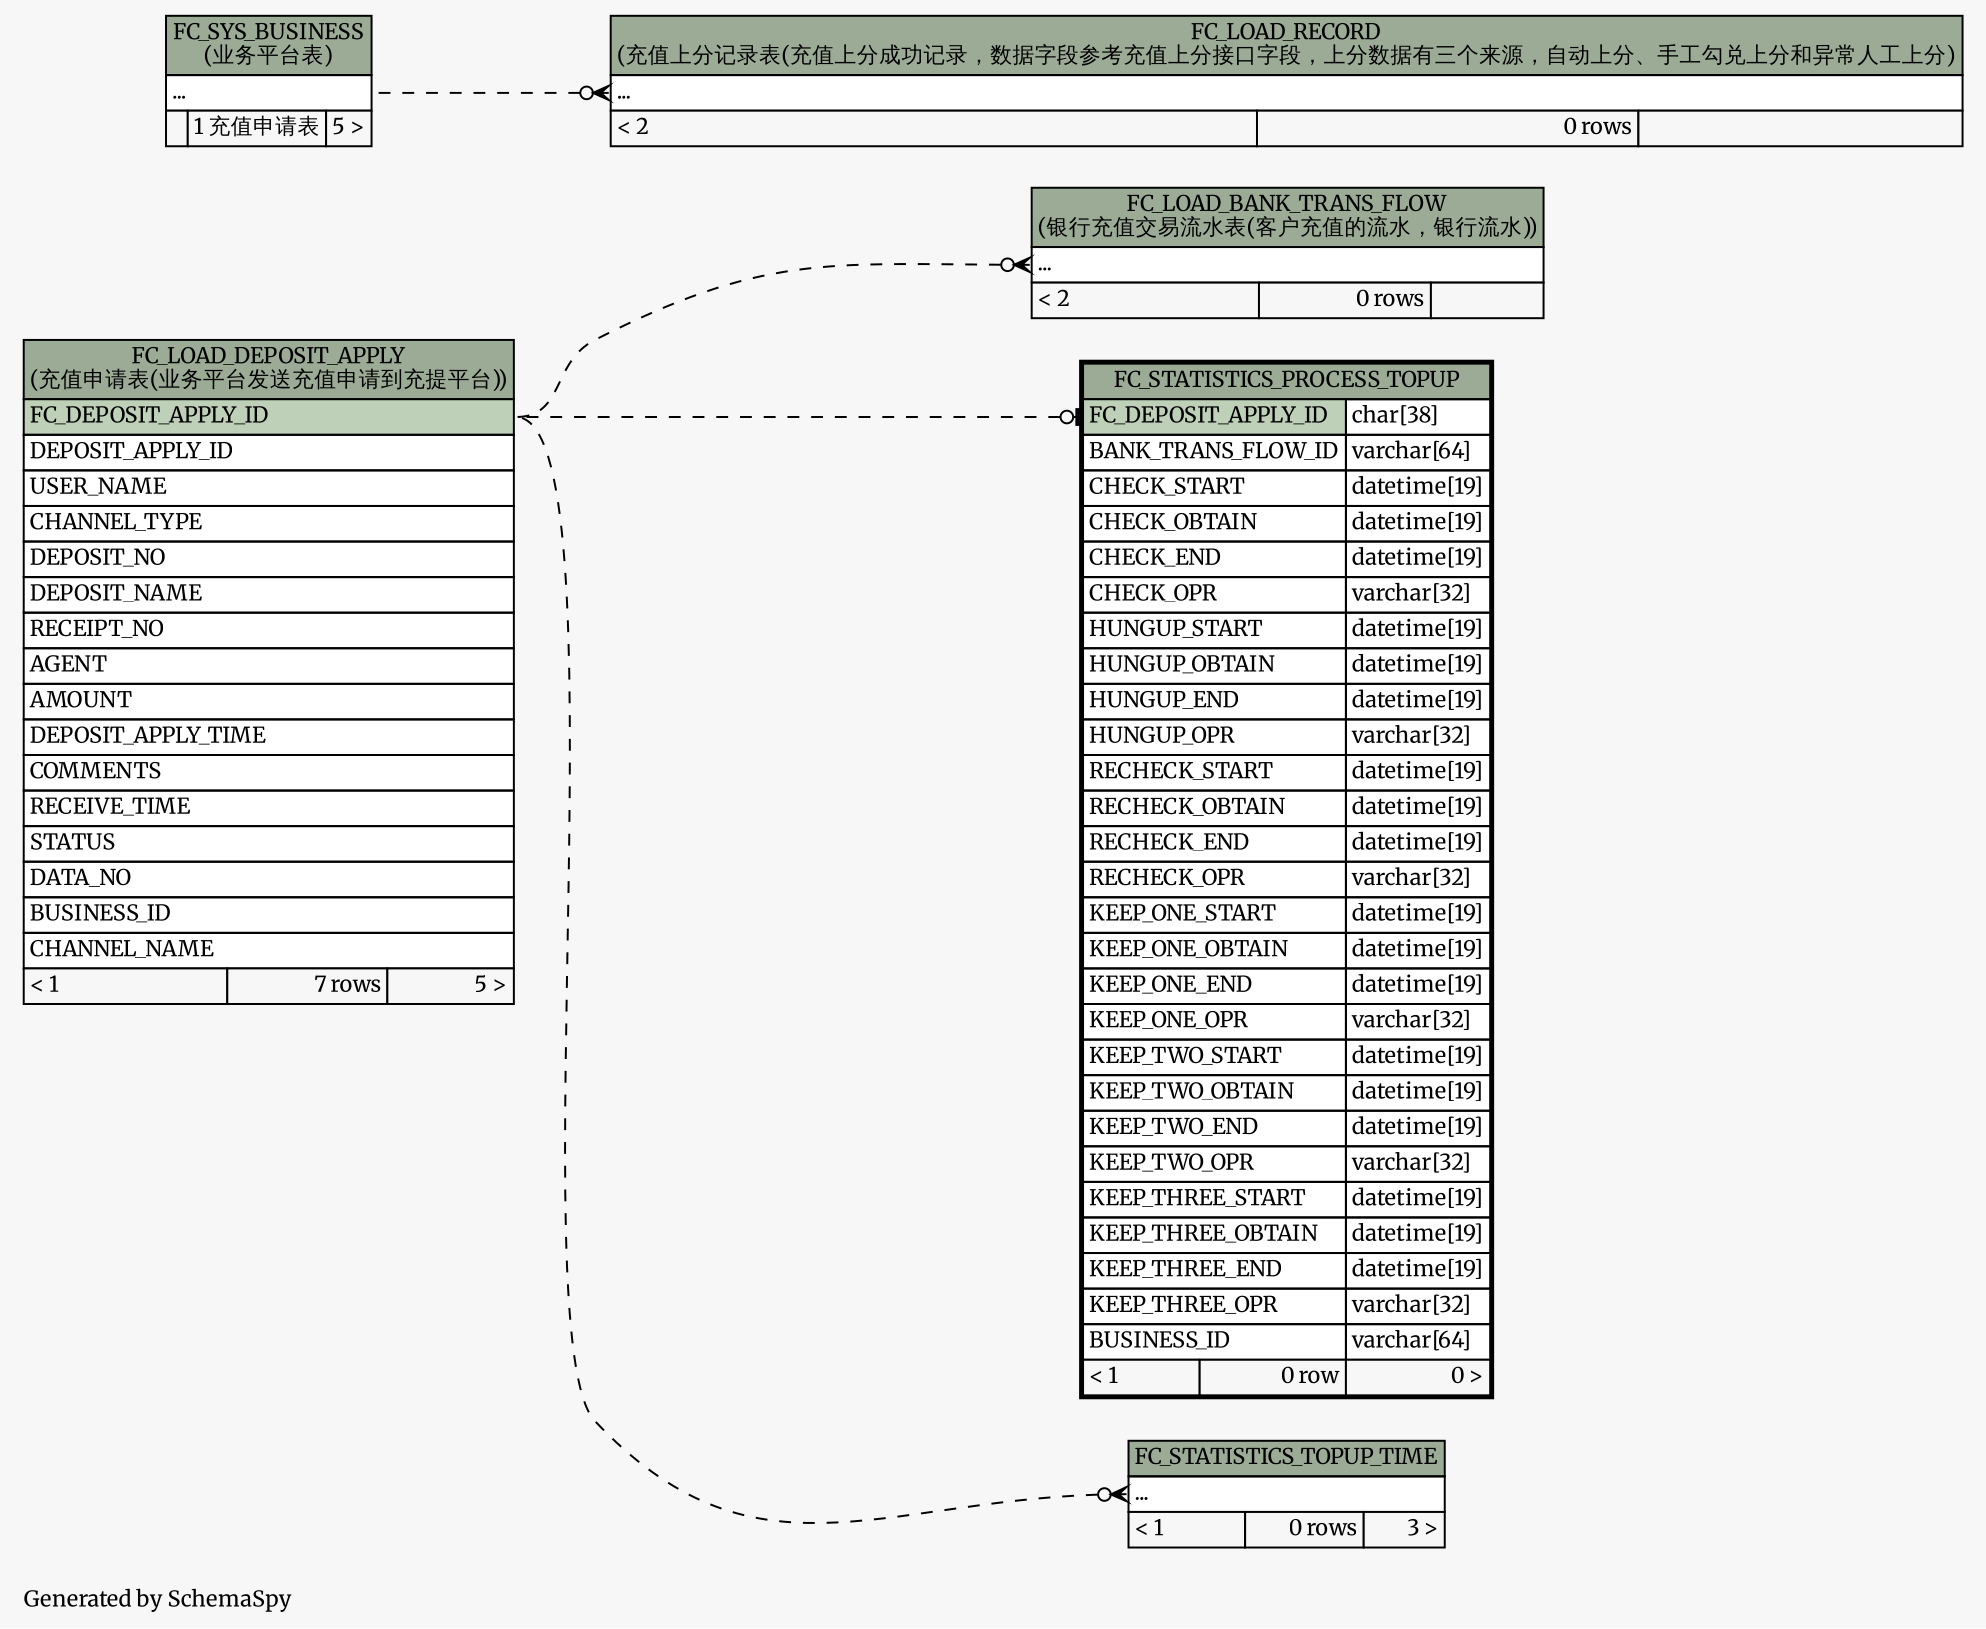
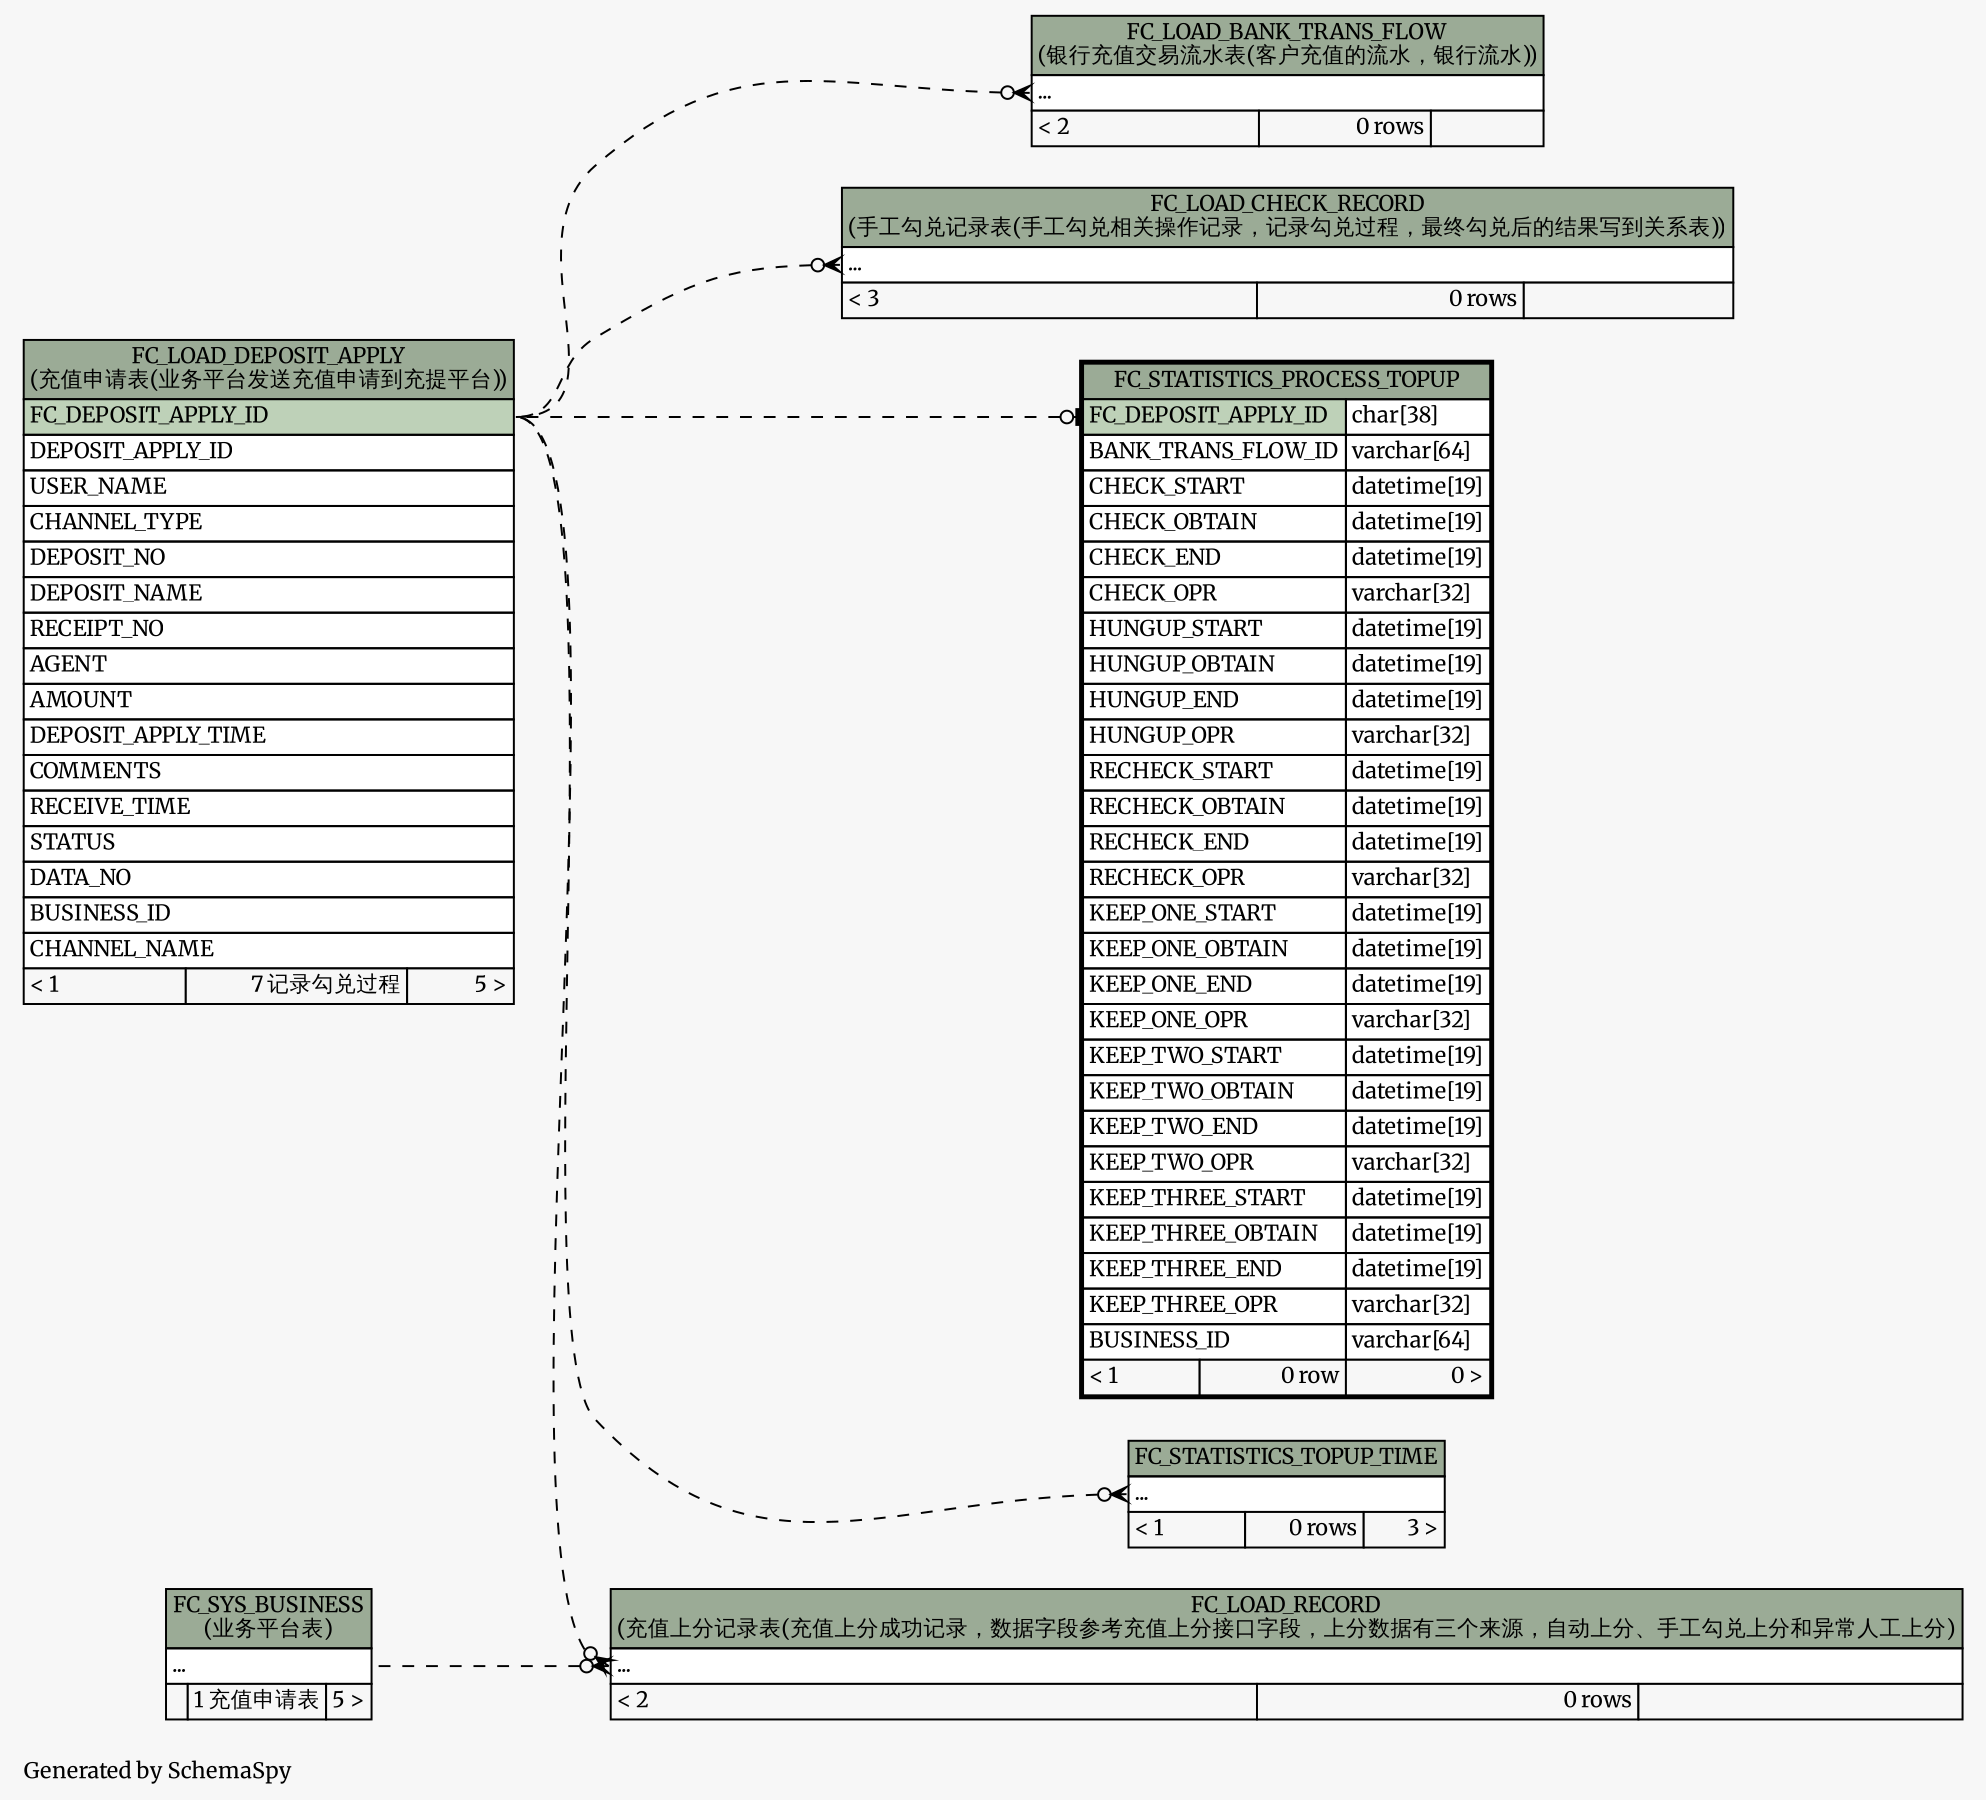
node "FC_LOAD_CHECK_RECORD": added
node "FC_LOAD_DEPOSIT_APPLY": text "7 rows" -> "7 记录勾兑过程"
edge "FC_LOAD_DEPOSIT_APPLY" -> "FC_LOAD_RECORD": added
